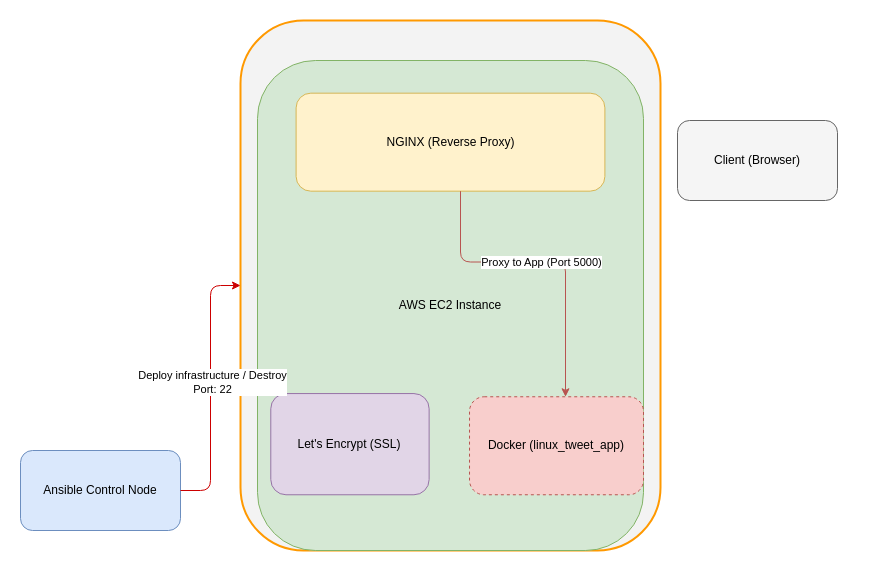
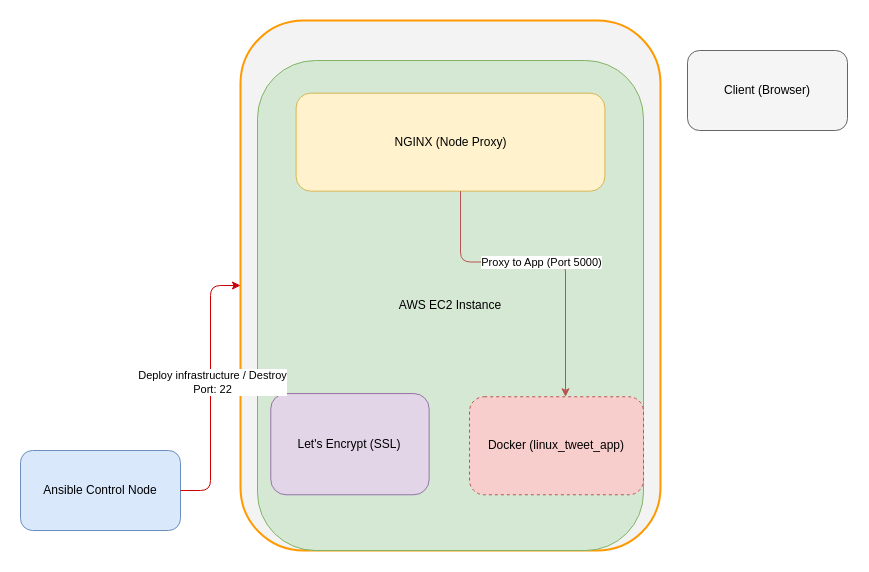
node "NGINX (Reverse Proxy)": label "NGINX (Reverse Proxy)" -> "NGINX (Node Proxy)"
node "Client (Browser)": moved (758, 161) -> (768, 91)
